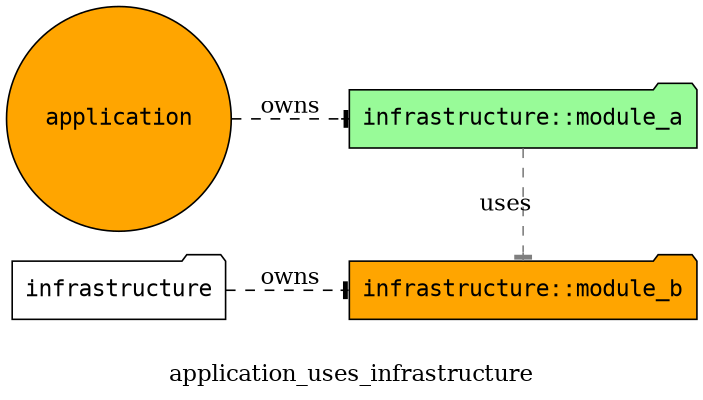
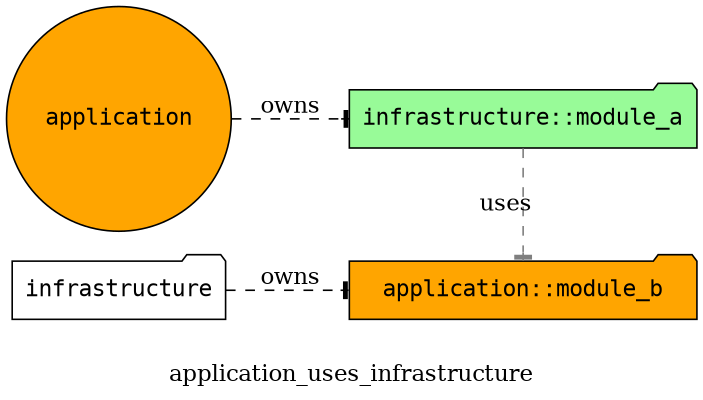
node "infrastructure::module_b": label "infrastructure::module_b" -> "application::module_b"
